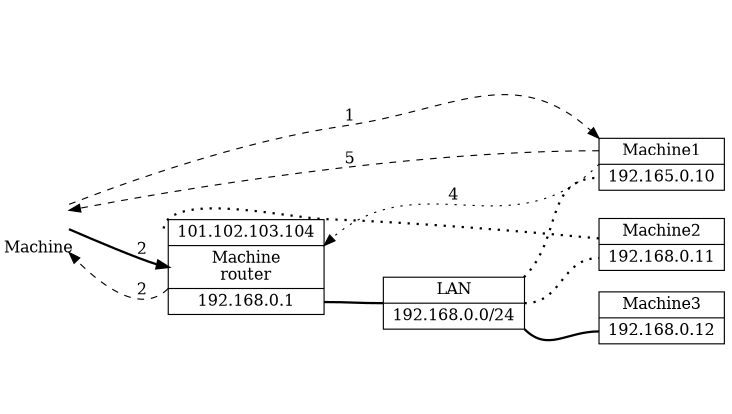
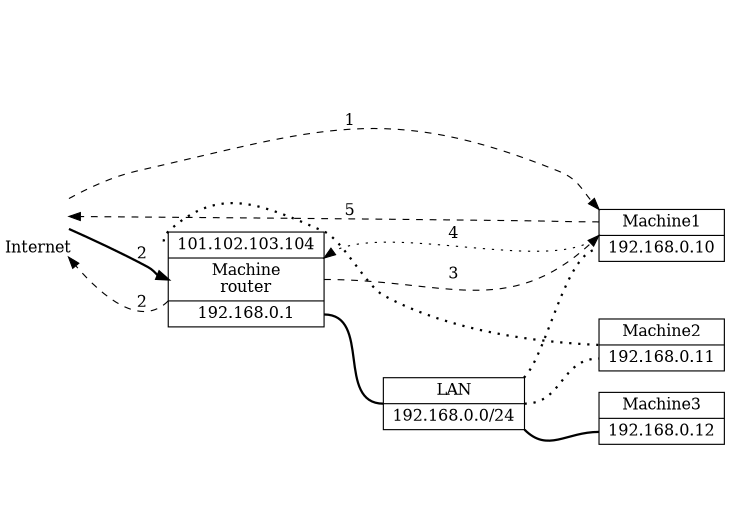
node "Machine1": text "192.165.0.10" -> "192.168.0.10"
node "Machine": label "Machine" -> "Internet"
edge "101.102.103.104" -> "Machine1": added, label "3"
